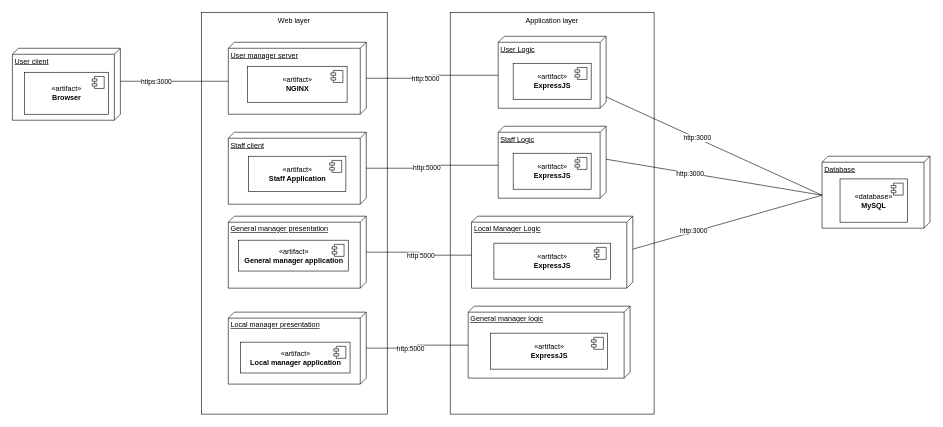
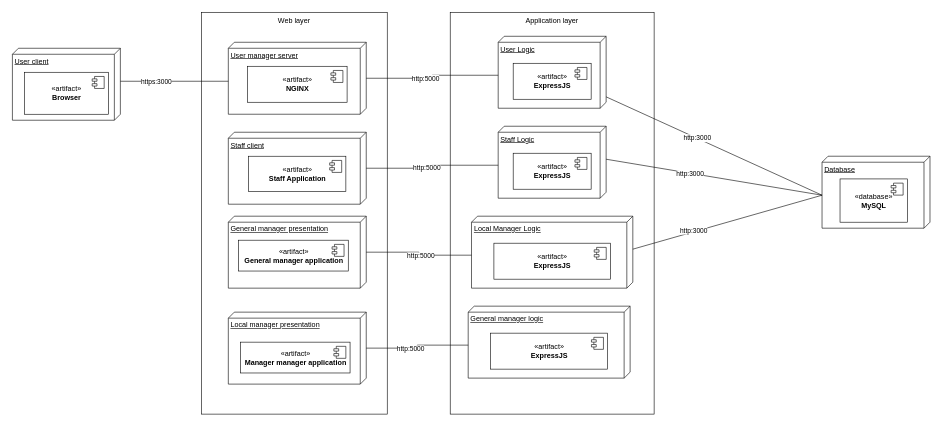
node "«artifact» Local manager application": label "«artifact» Local manager application" -> "«artifact» Manager manager application"
